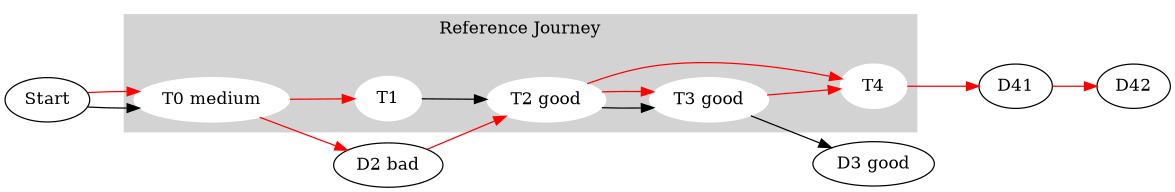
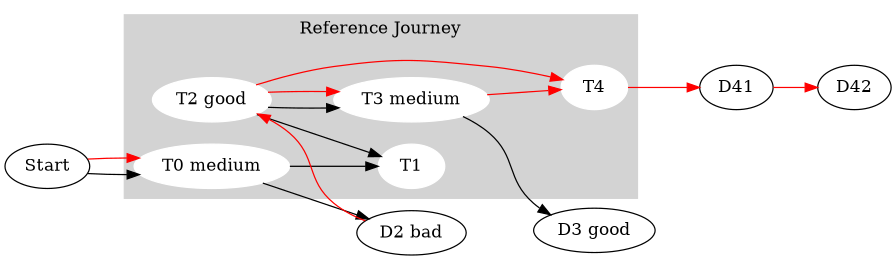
edge "T0 medium" -> "T1": color #ff0000 -> black
edge "T1" -> "T2 good": reversed
node "T3 good": label "T3 good" -> "T3 medium"
edge "T0 medium" -> "D2 bad": color #ff0000 -> black
